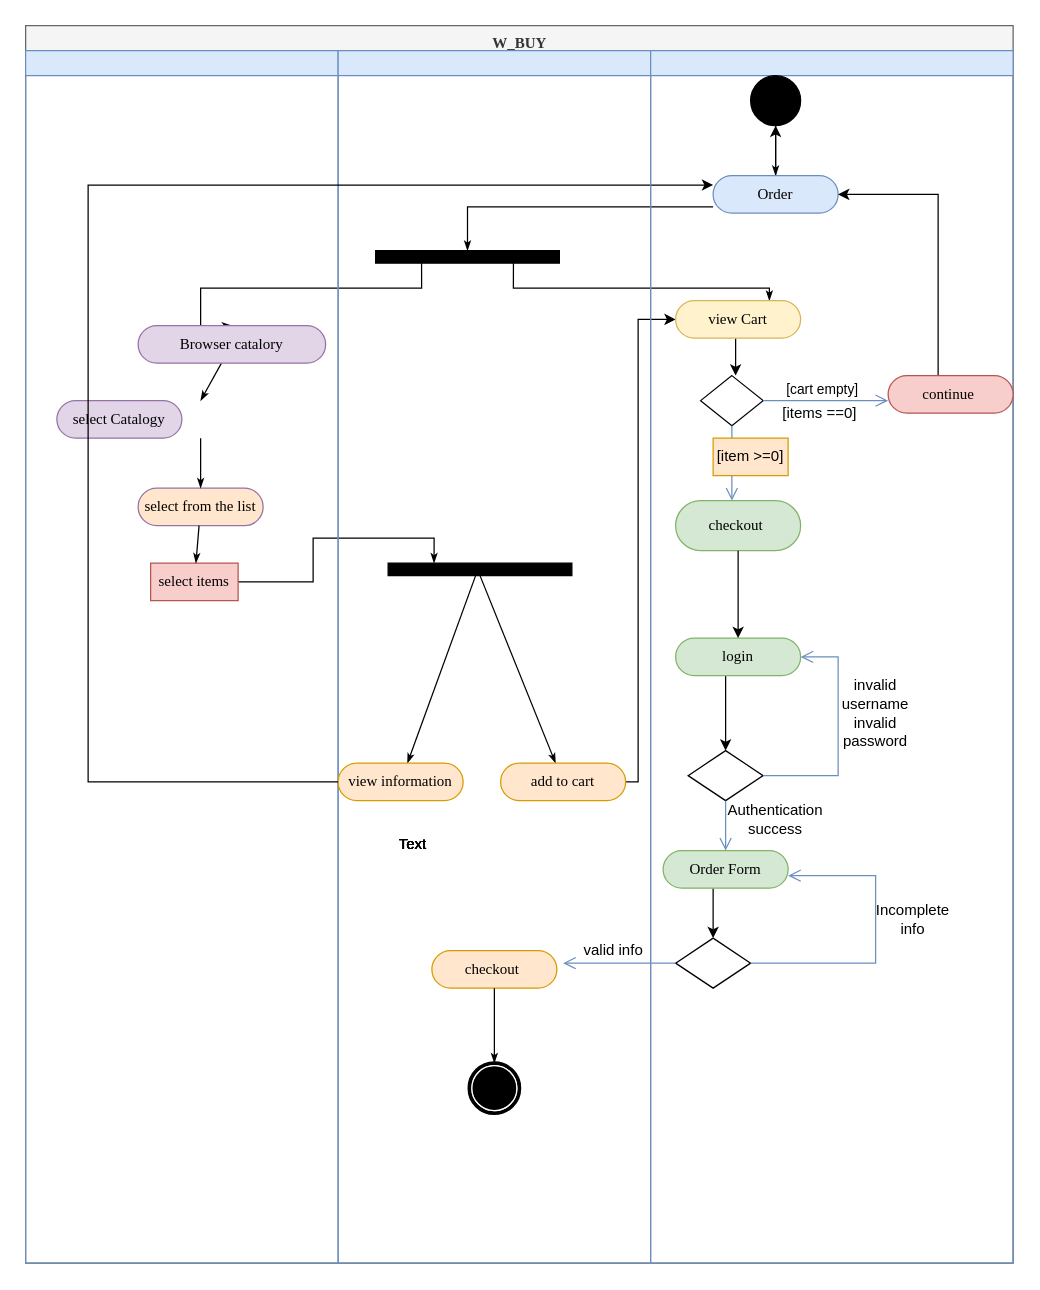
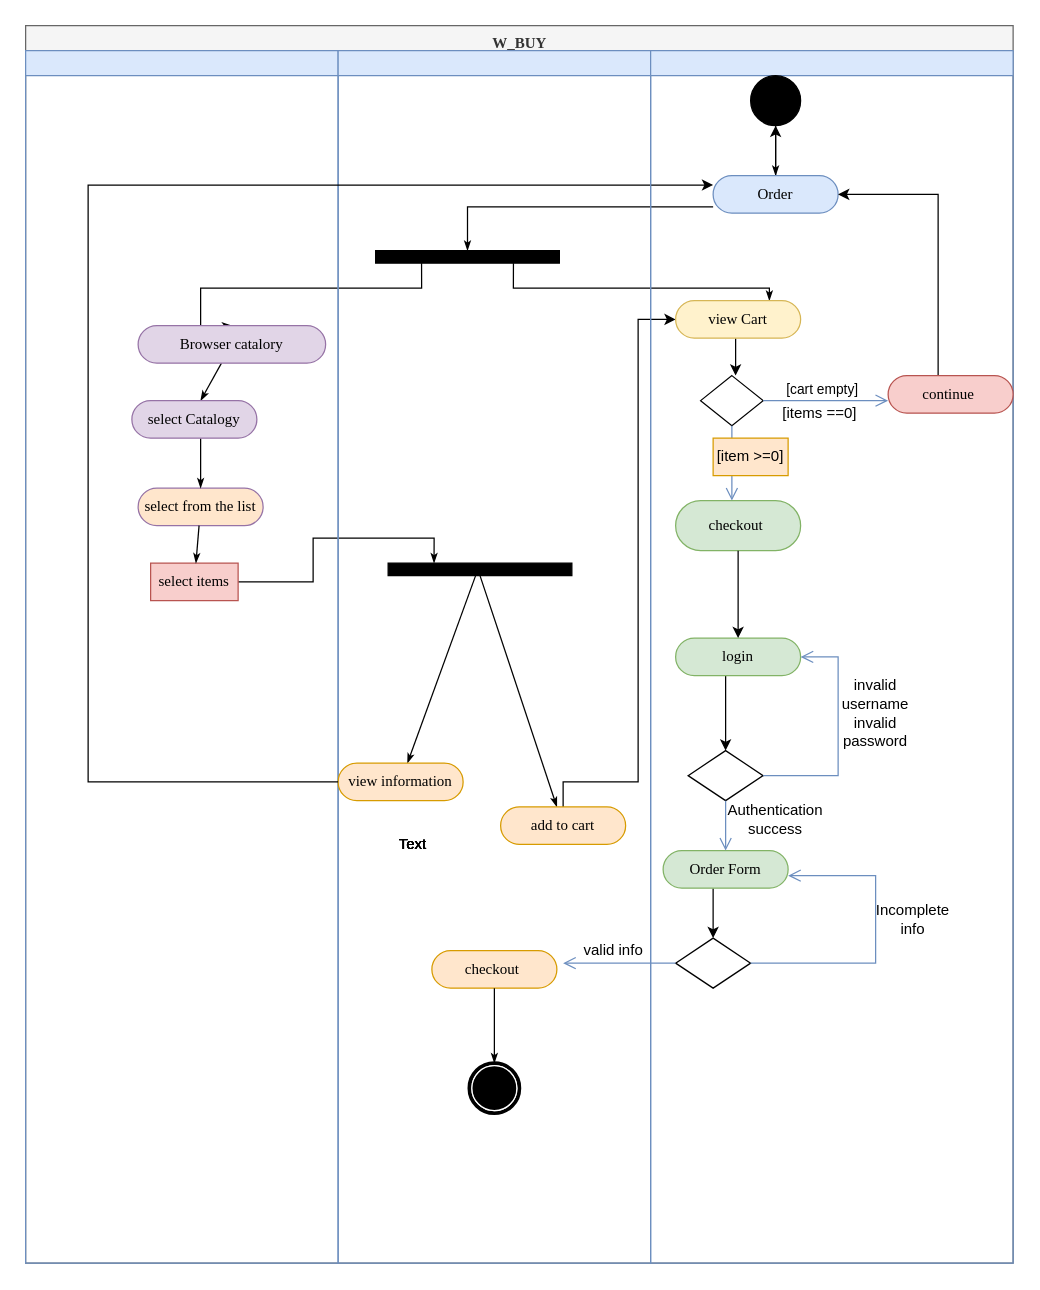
node "select Catalogy": moved (119, 419) -> (194, 419)
node "add to cart": moved (563, 782) -> (563, 826)
